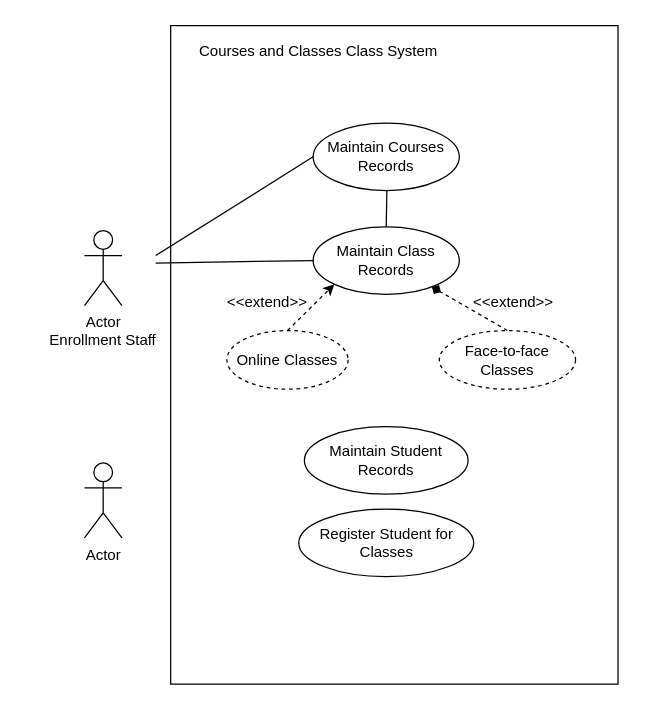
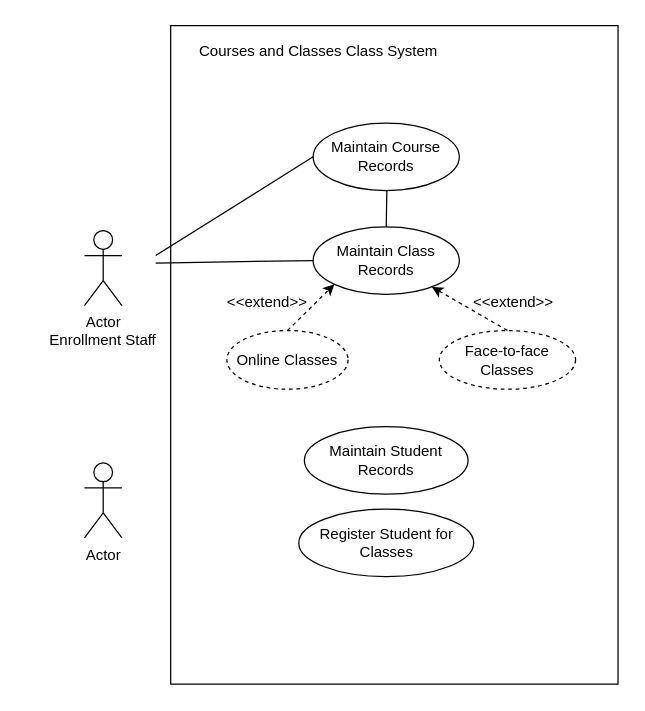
node "Maintain Courses Records": label "Maintain Courses Records" -> "Maintain Course Records"
edge "Face-to-face Classes" -> "Maintain Class Records": arrowhead diamond -> classic
